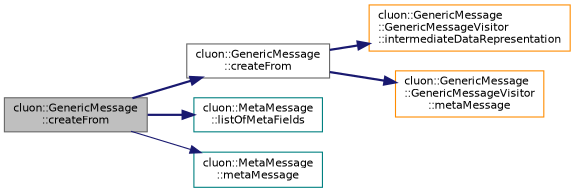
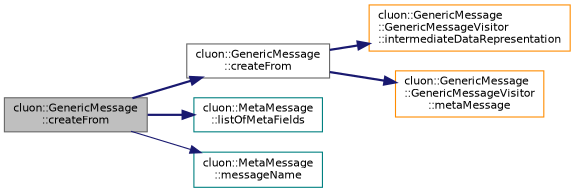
node "cluon::MetaMessage ::metaMessage": label "cluon::MetaMessage ::metaMessage" -> "cluon::MetaMessage ::messageName"
